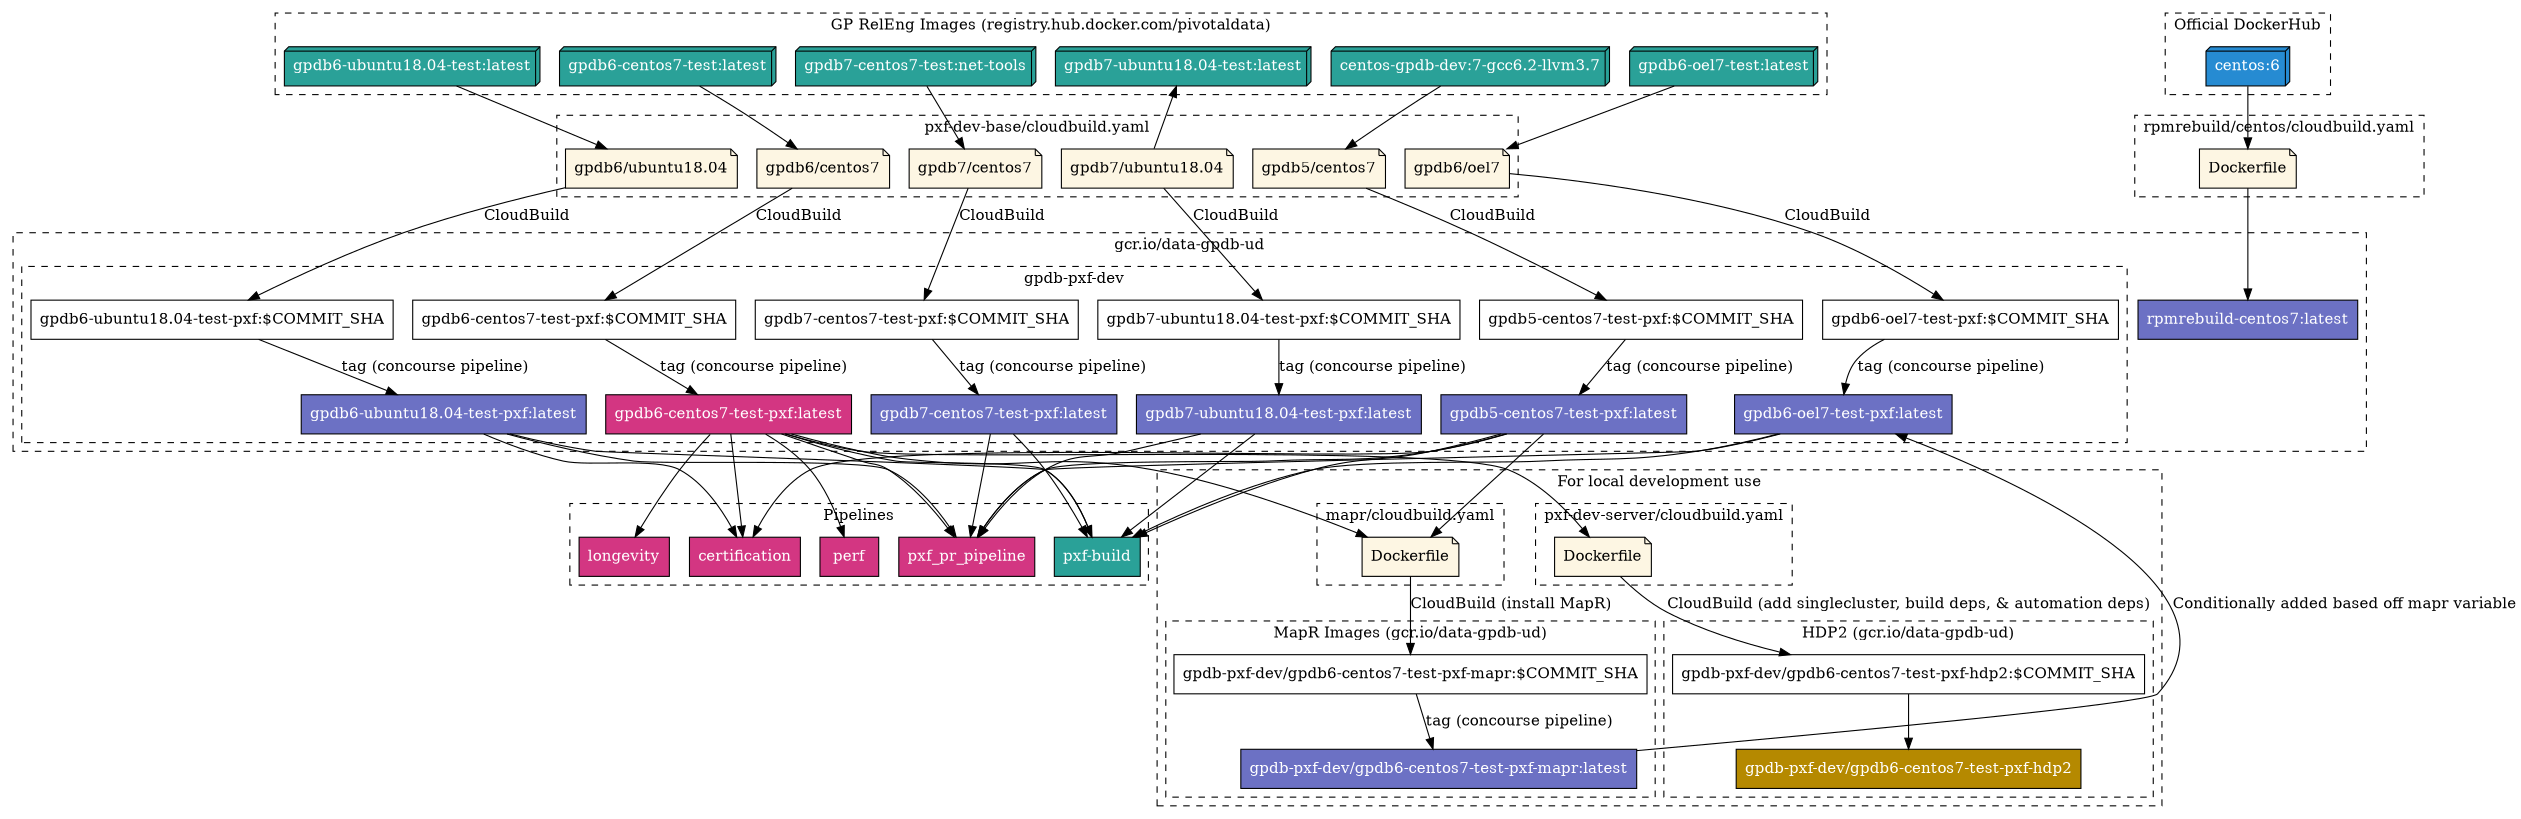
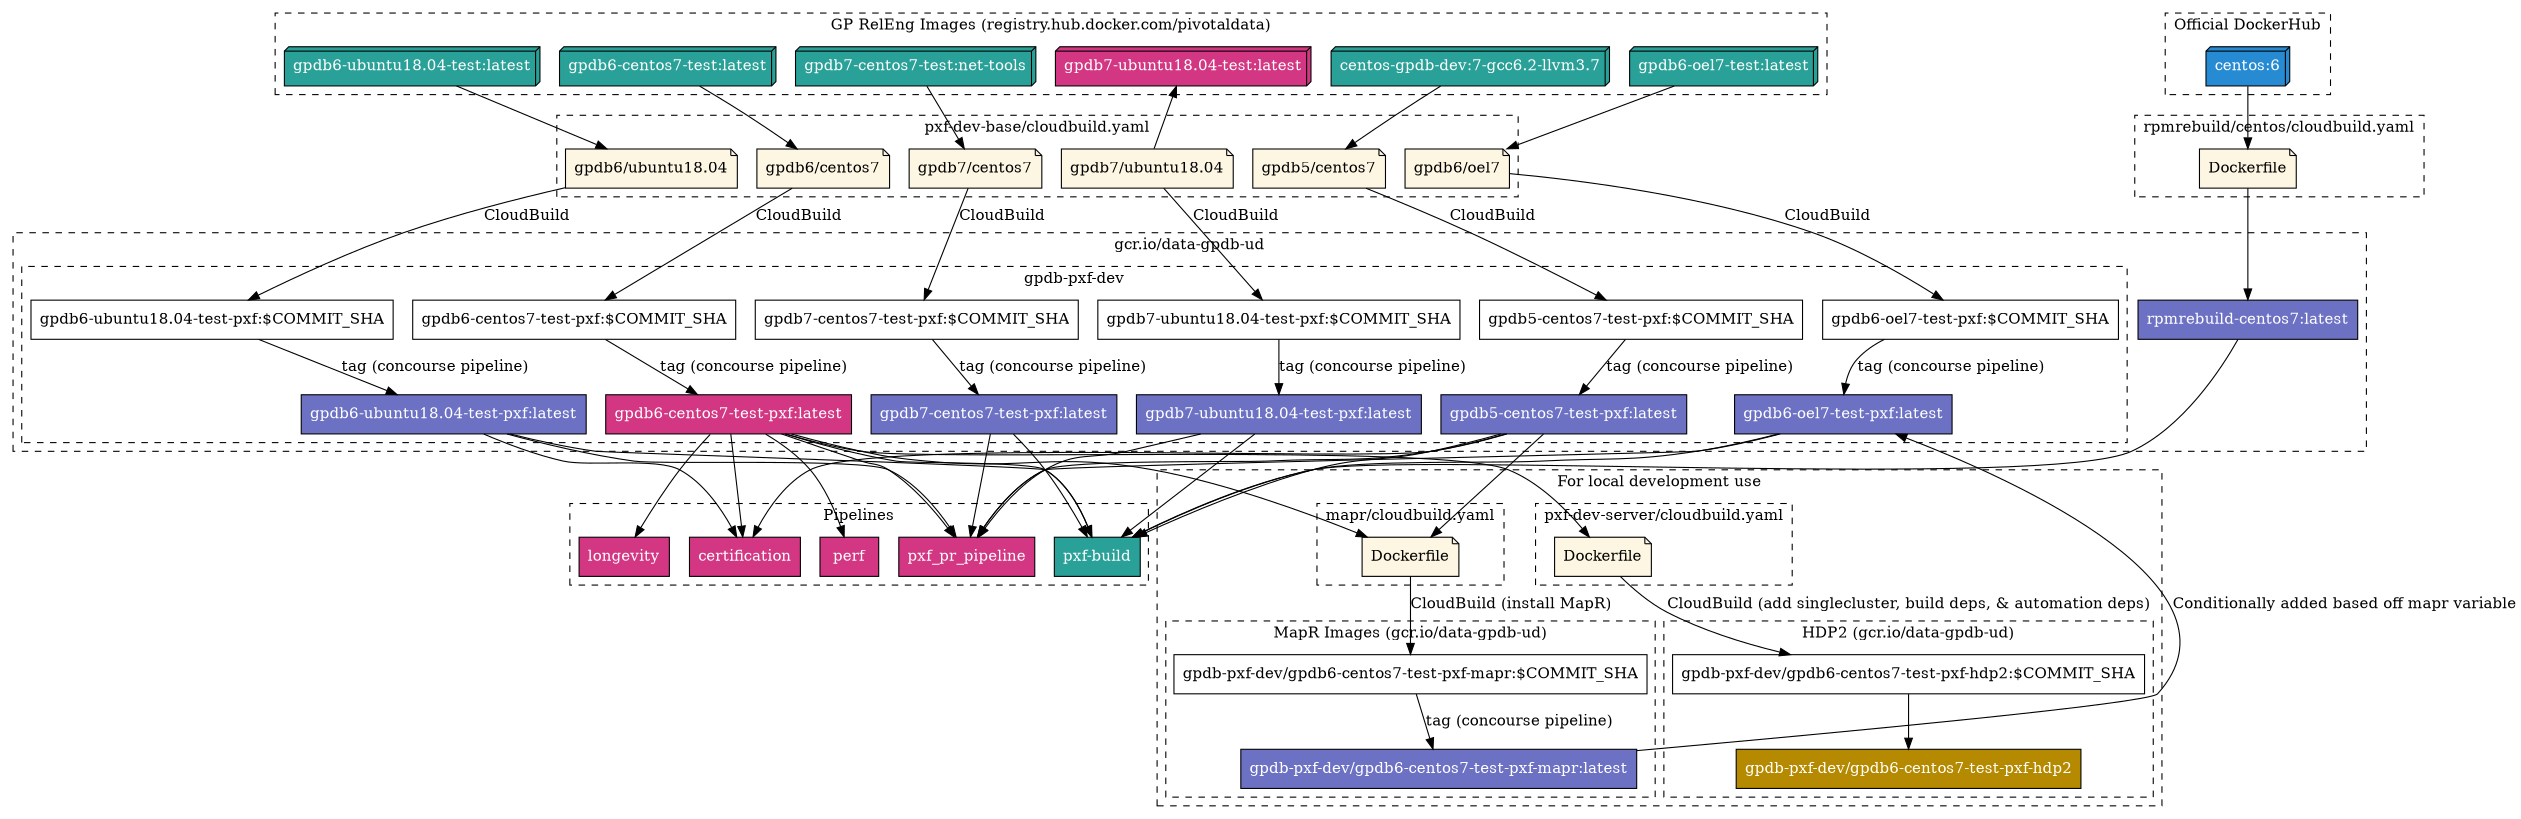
node "gpdb7-ubuntu18.04-test:latest": fillcolor #2aa198 -> #d33682
edge "rpmrebuild-centos7:latest" -> "pxf-build": added
